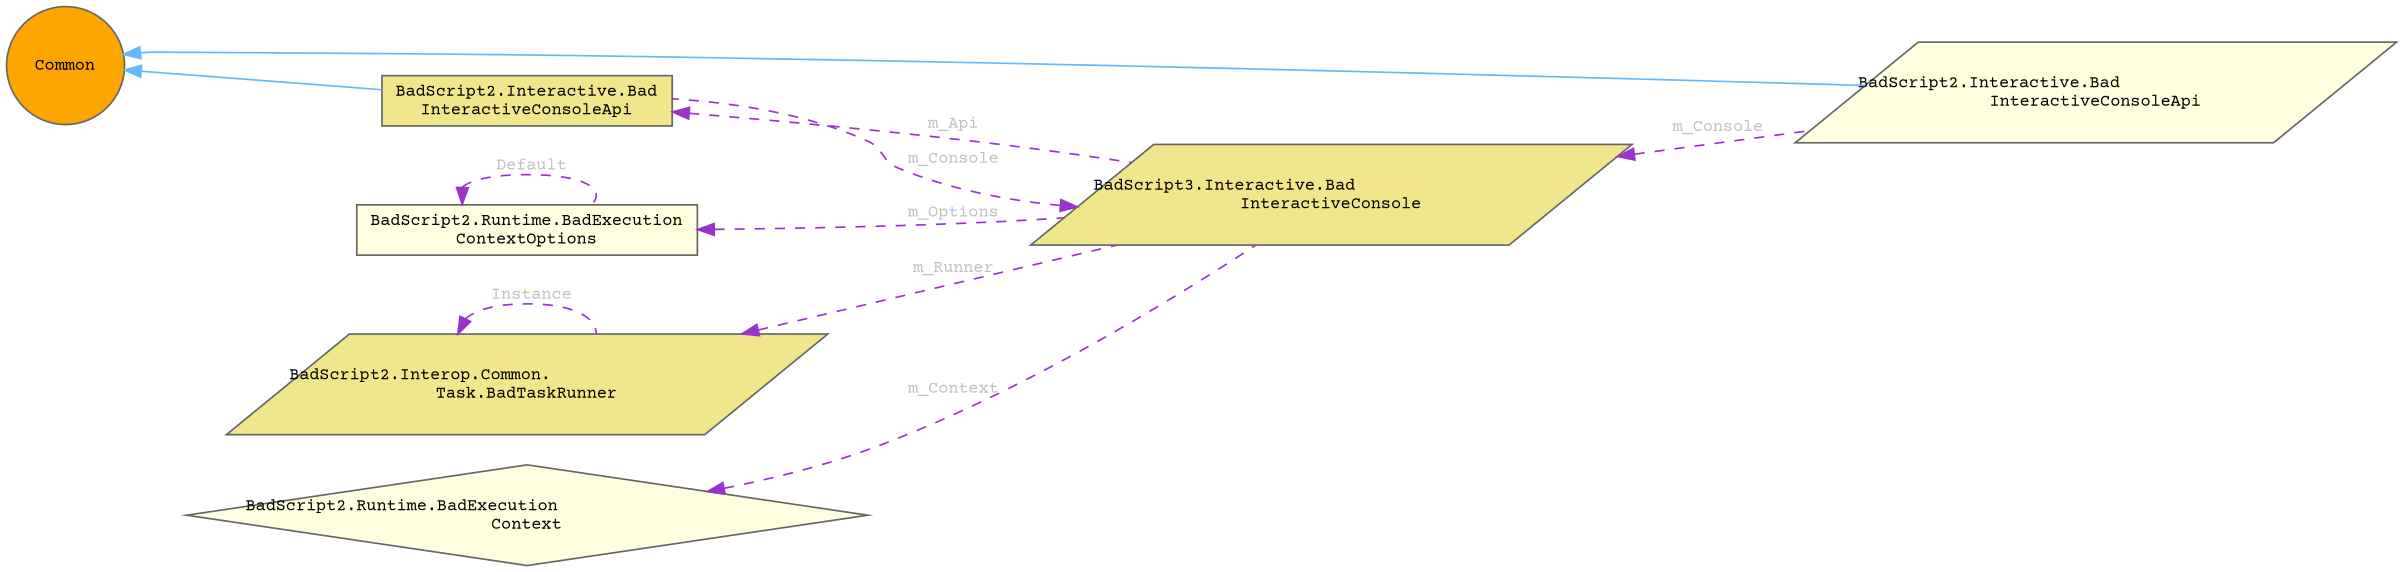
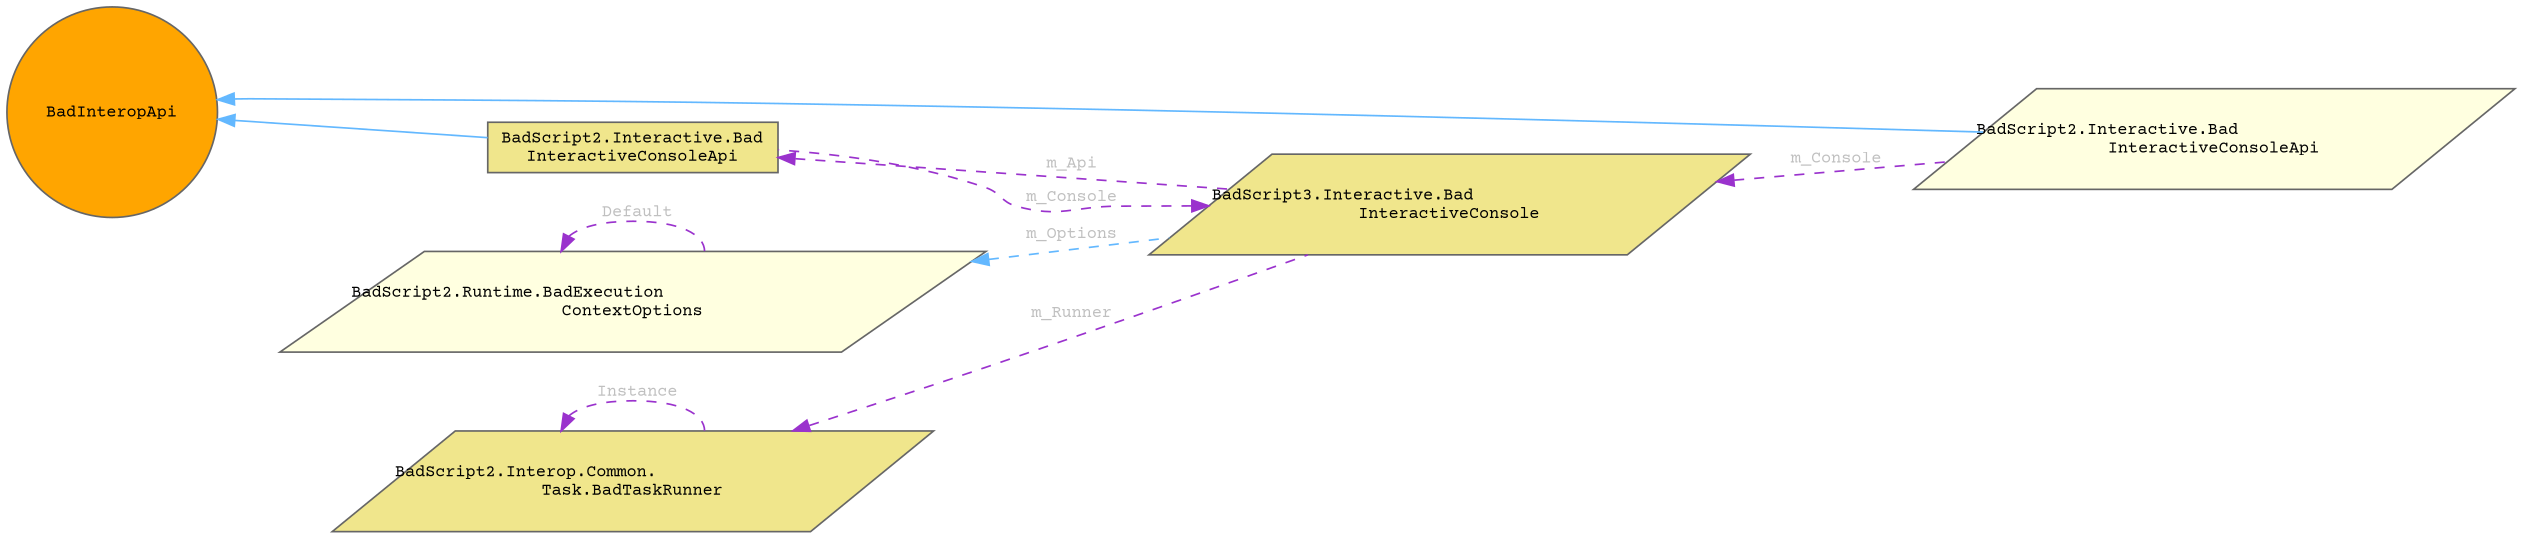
node "Common": label "Common" -> "BadInteropApi"
edge "BadScript3.Interactive.Bad InteractiveConsole" -> "BadScript2.Runtime.BadExecution ContextOptions": color darkorchid3 -> steelblue1
node "BadScript2.Runtime.BadExecution ContextOptions": shape box -> parallelogram
node "BadScript2.Runtime.BadExecution Context": removed
